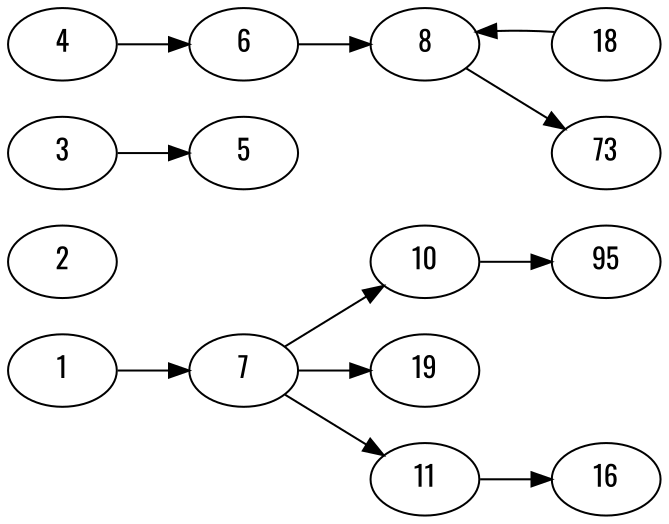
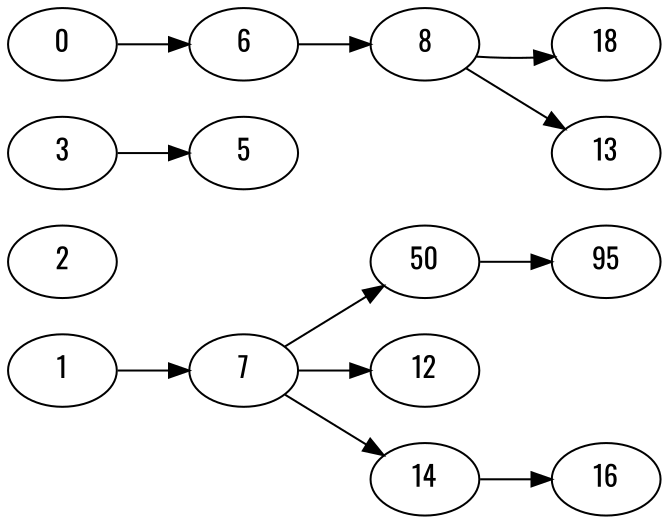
edge "18" -> "8": reversed
node "4": label "4" -> "0"
node "73": label "73" -> "13"
node "10": label "10" -> "50"
node "19": label "19" -> "12"
node "11": label "11" -> "14"
